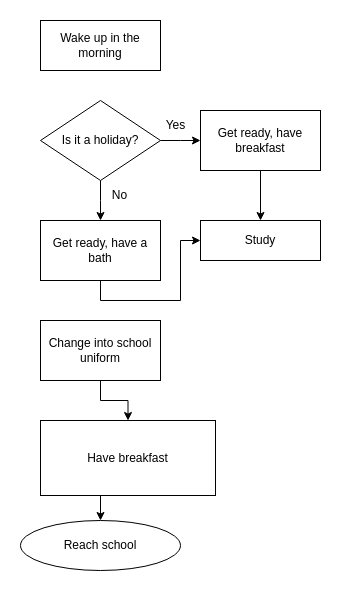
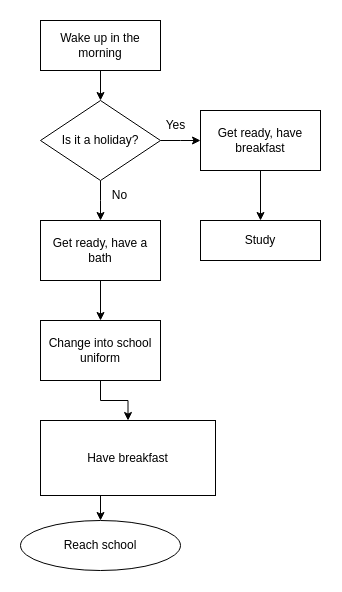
edge "Wake up in the morning" -> "Is it a holiday?": added
edge "Get ready, have a bath" -> "Study": now "Get ready, have a bath" -> "Change into school uniform"
